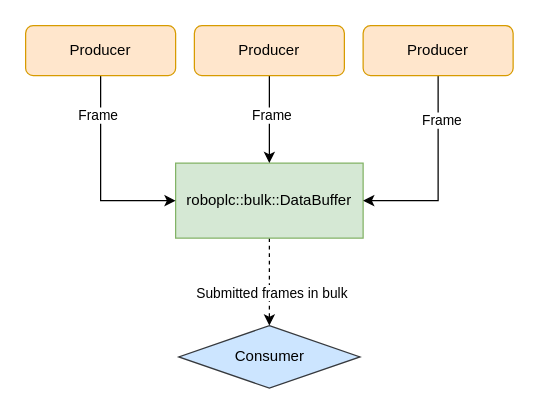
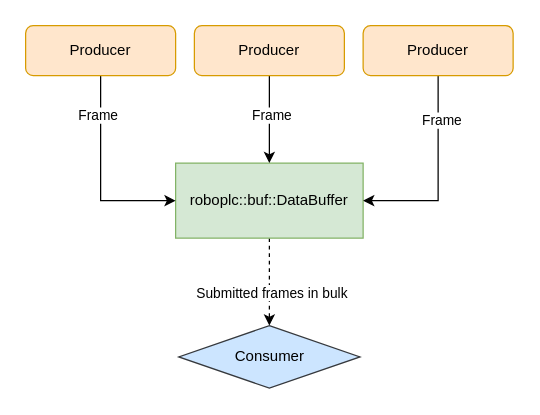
node "roboplc::bulk::DataBuffer": label "roboplc::bulk::DataBuffer" -> "roboplc::buf::DataBuffer"
